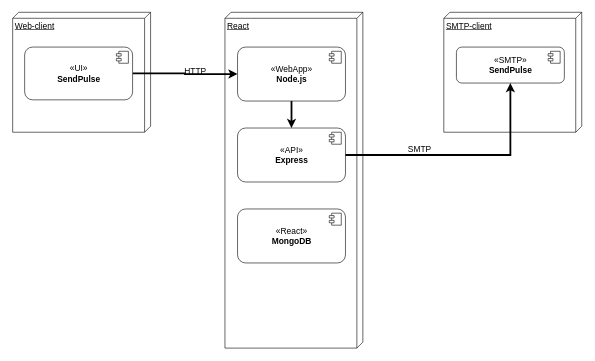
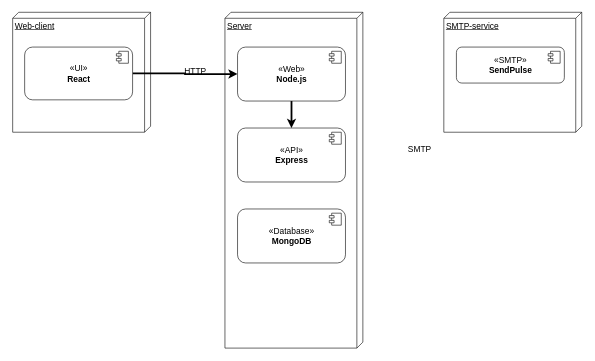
node "React": label "React" -> "Server"
node "SMTP-client": label "SMTP-client" -> "SMTP-service"
node "«UI» SendPulse": label "«UI» SendPulse" -> "«UI» React"
node "«WebApp» Node.js": label "«WebApp» Node.js" -> "«Web» Node.js"
edge "«API» Express" -> "«SMTP» SendPulse": removed
node "«React» MongoDB": label "«React» MongoDB" -> "«Database» MongoDB"
